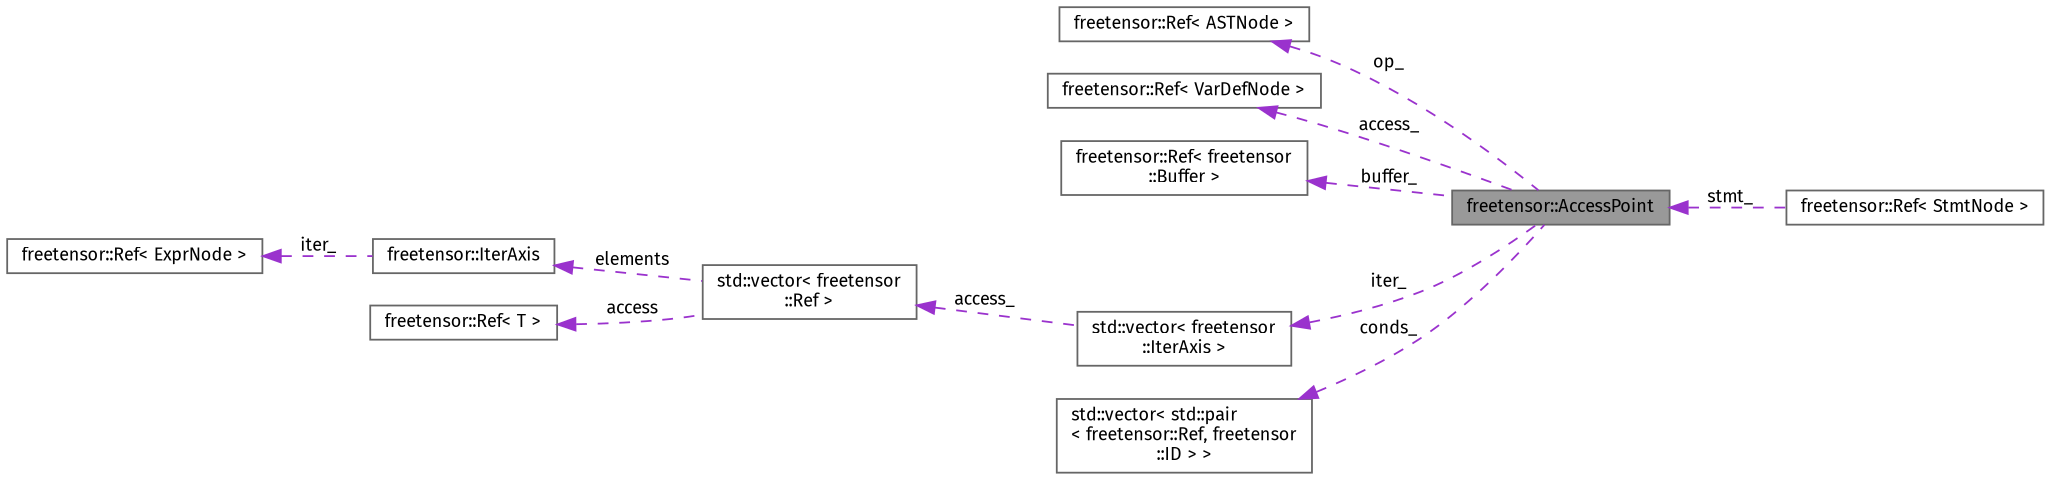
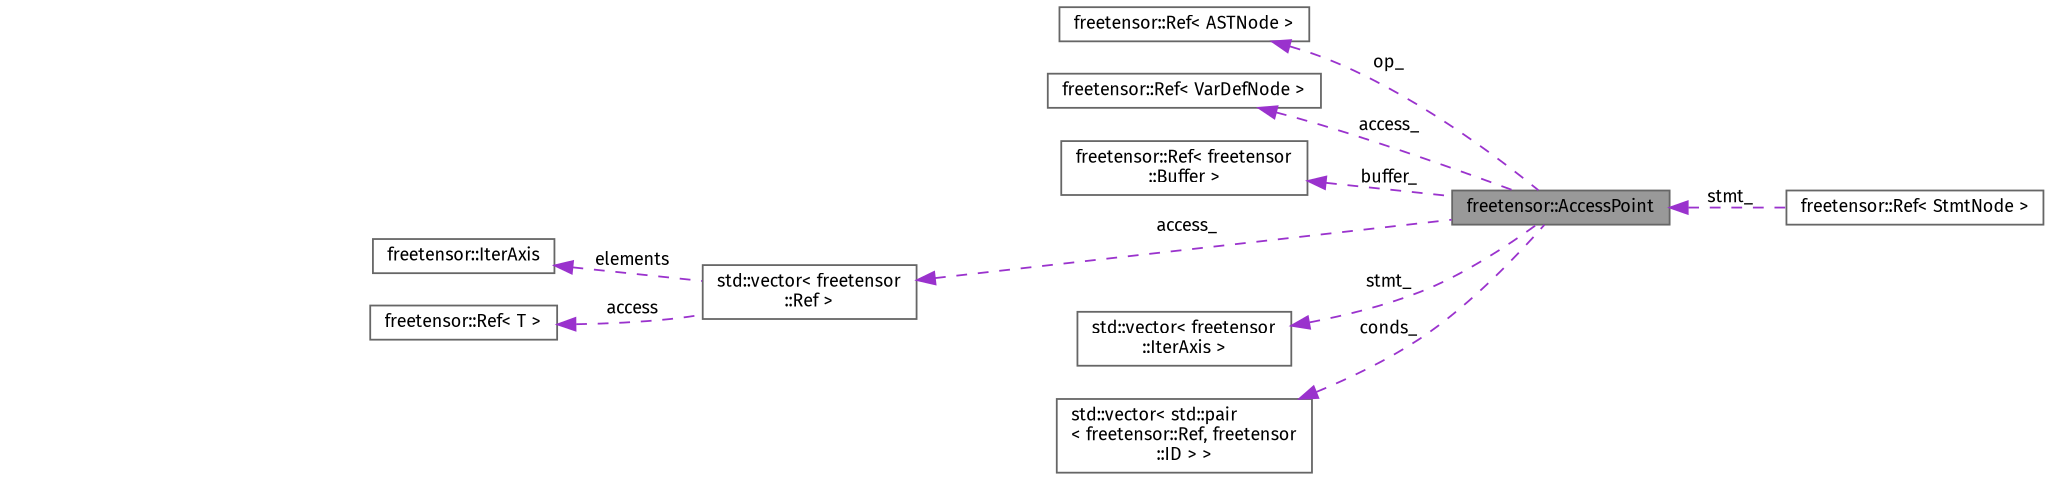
node "freetensor::Ref< ExprNode >": removed
edge "freetensor::AccessPoint" -> "std::vector< freetensor ::IterAxis >": label " iter_" -> " stmt_"
edge "std::vector< freetensor ::IterAxis >" -> "std::vector< freetensor ::Ref >": now "freetensor::AccessPoint" -> "std::vector< freetensor ::Ref >"
